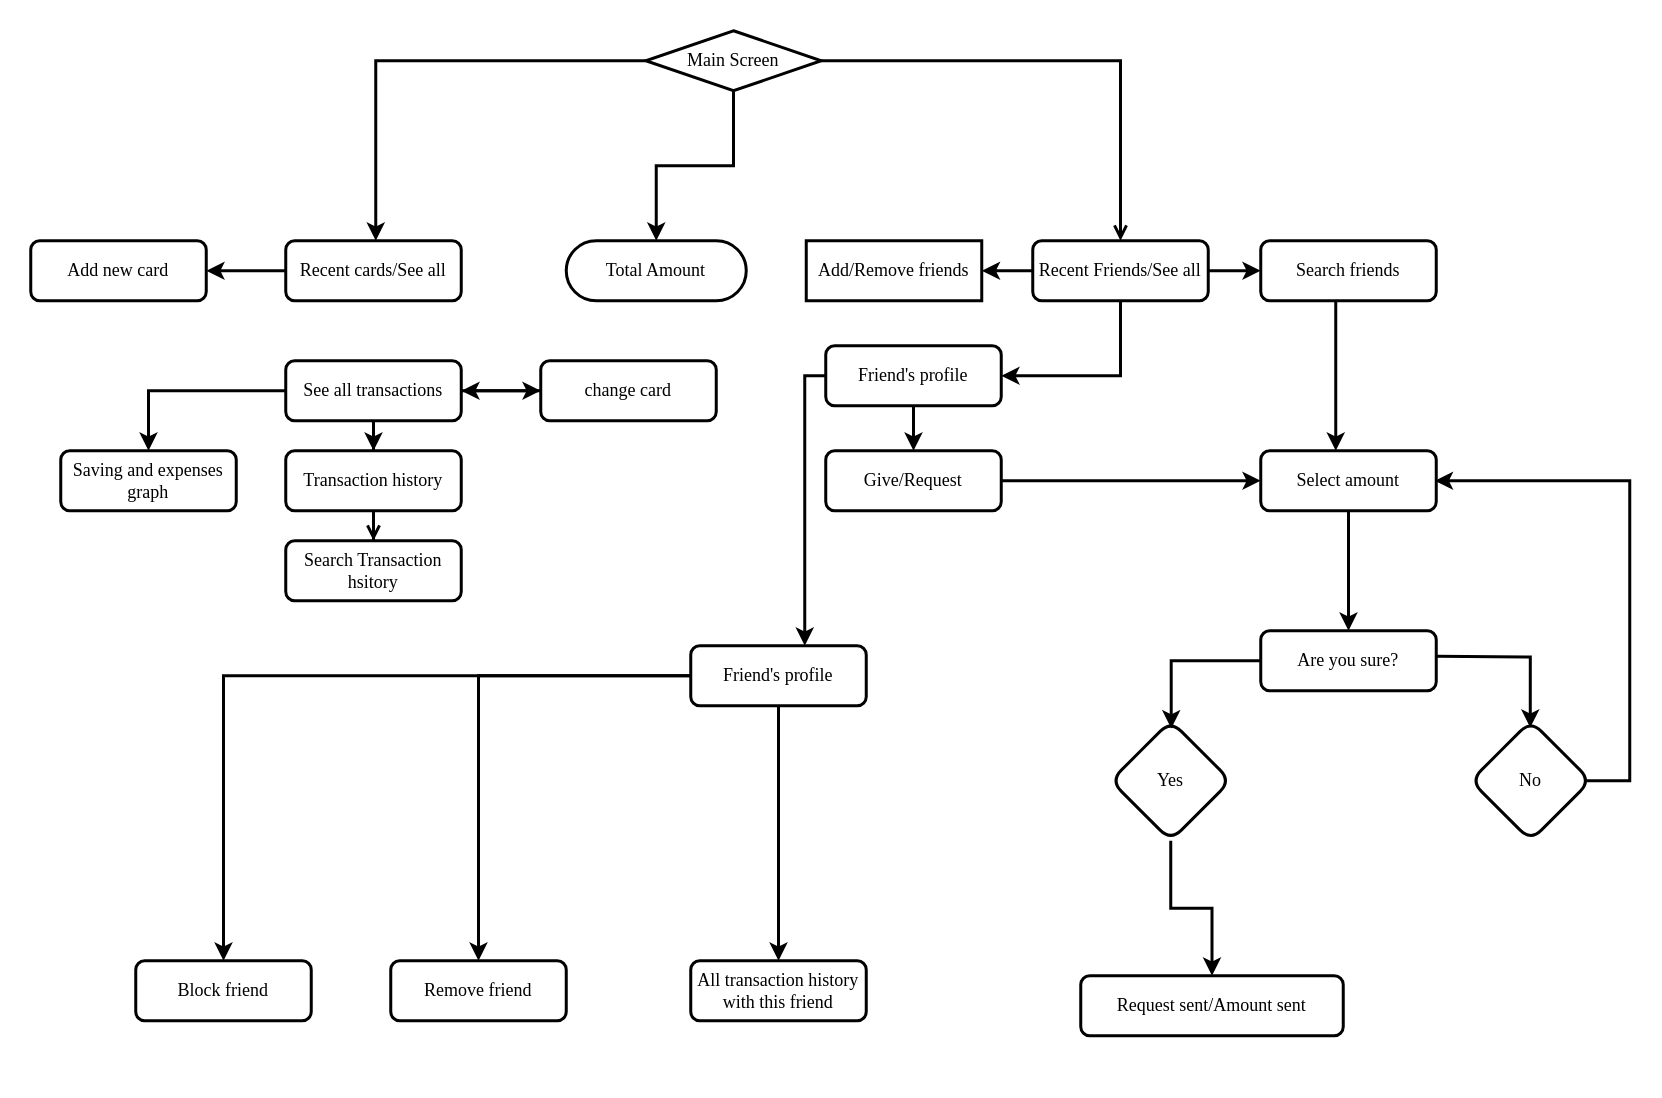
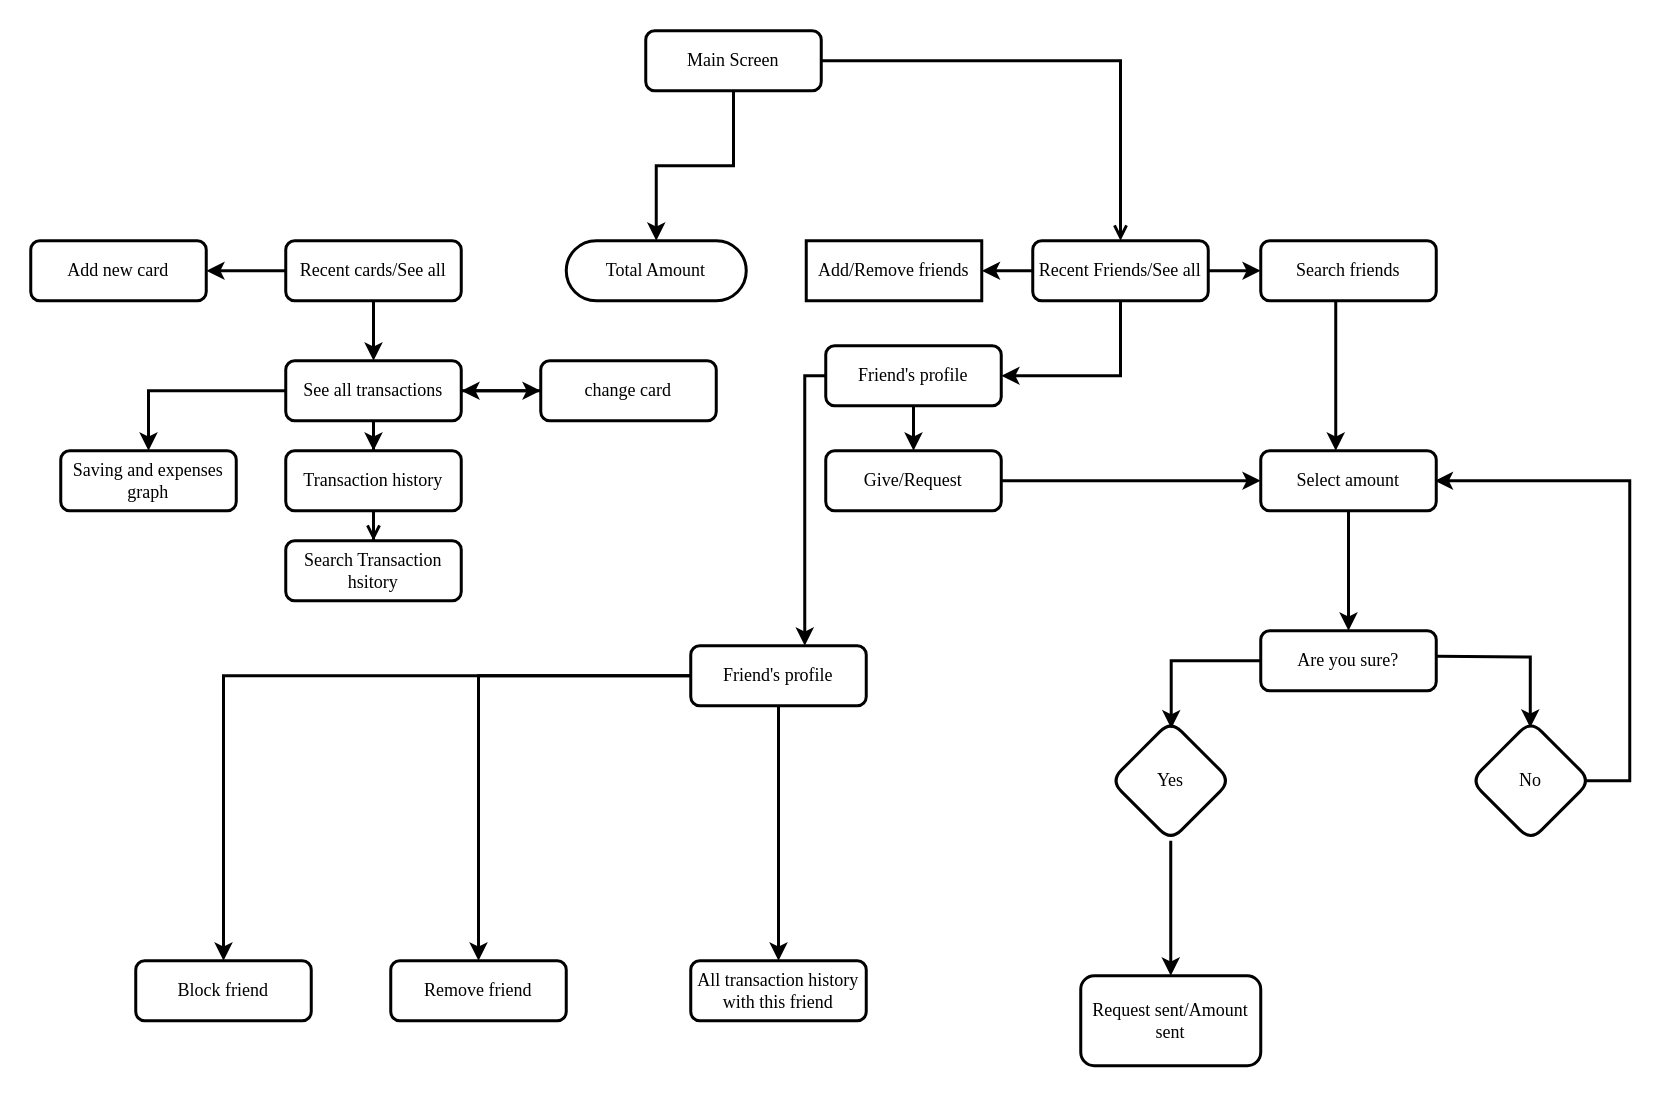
edge "Main Screen" -> "Recent cards/See all": removed
node "Main Screen": shape diamond -> rounded rectangle
edge "Recent cards/See all" -> "See all transactions": added
node "Request sent/Amount sent": size 263x60 -> 180x90
